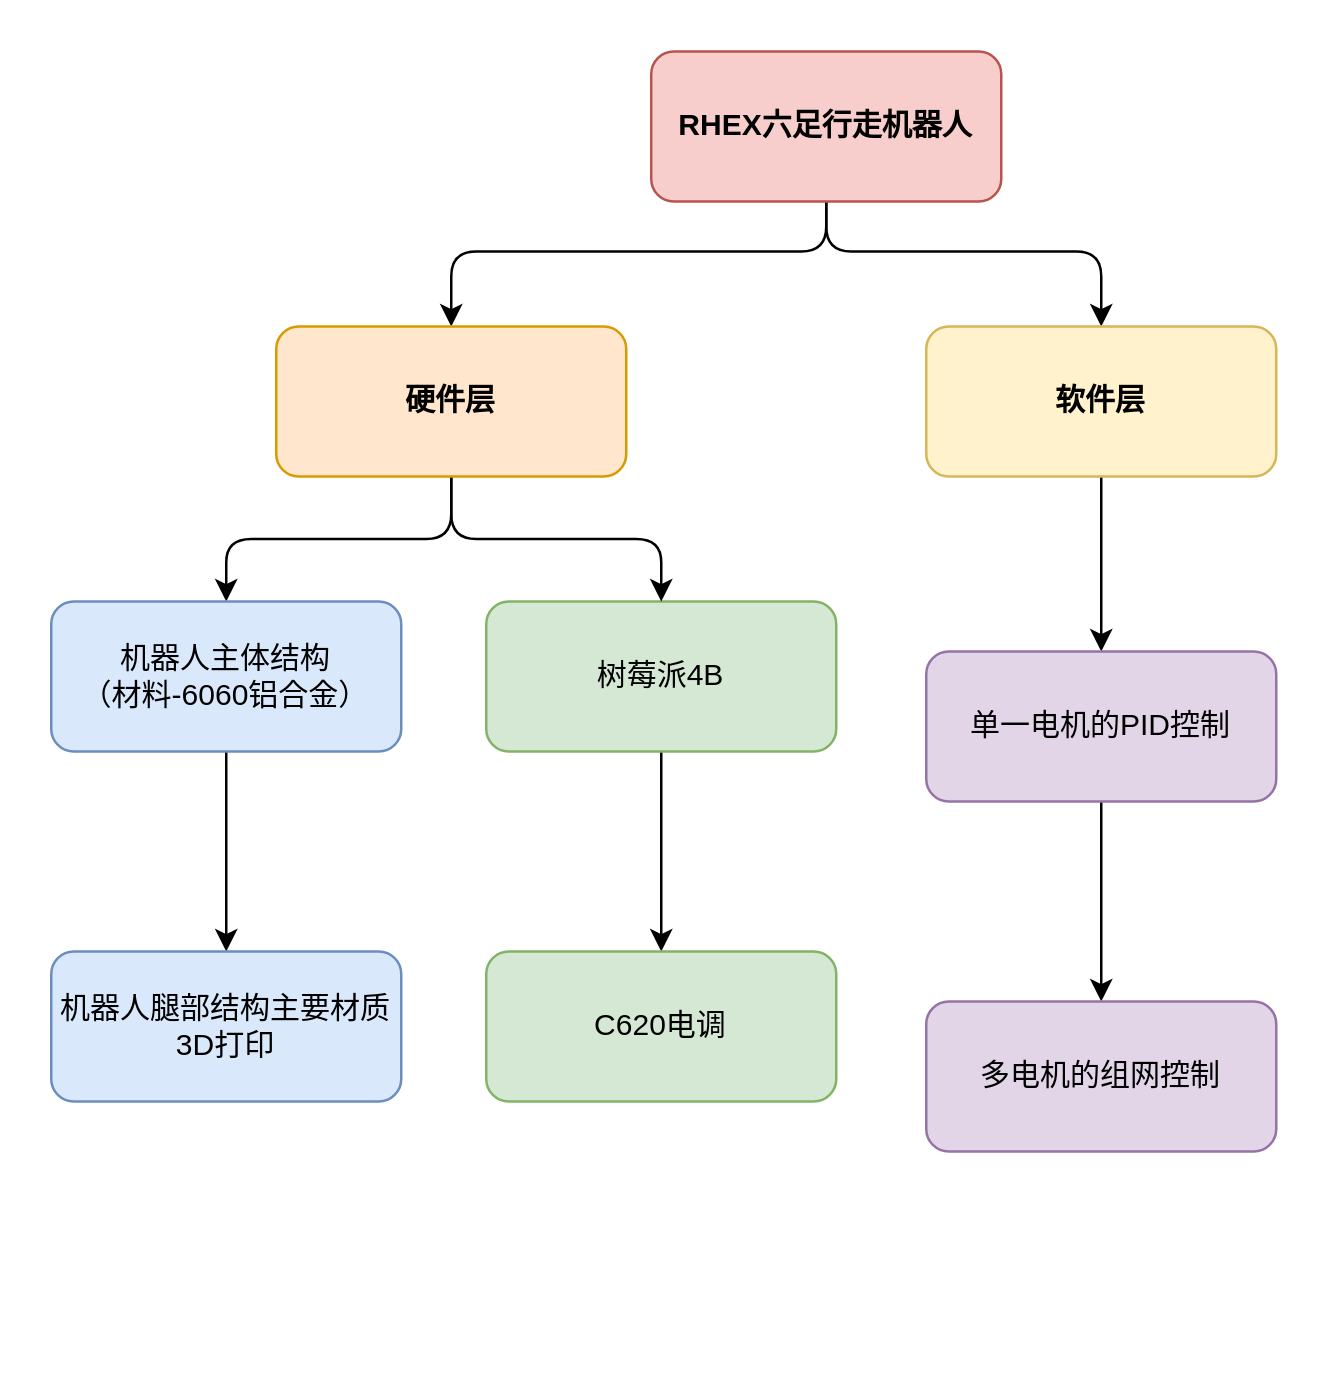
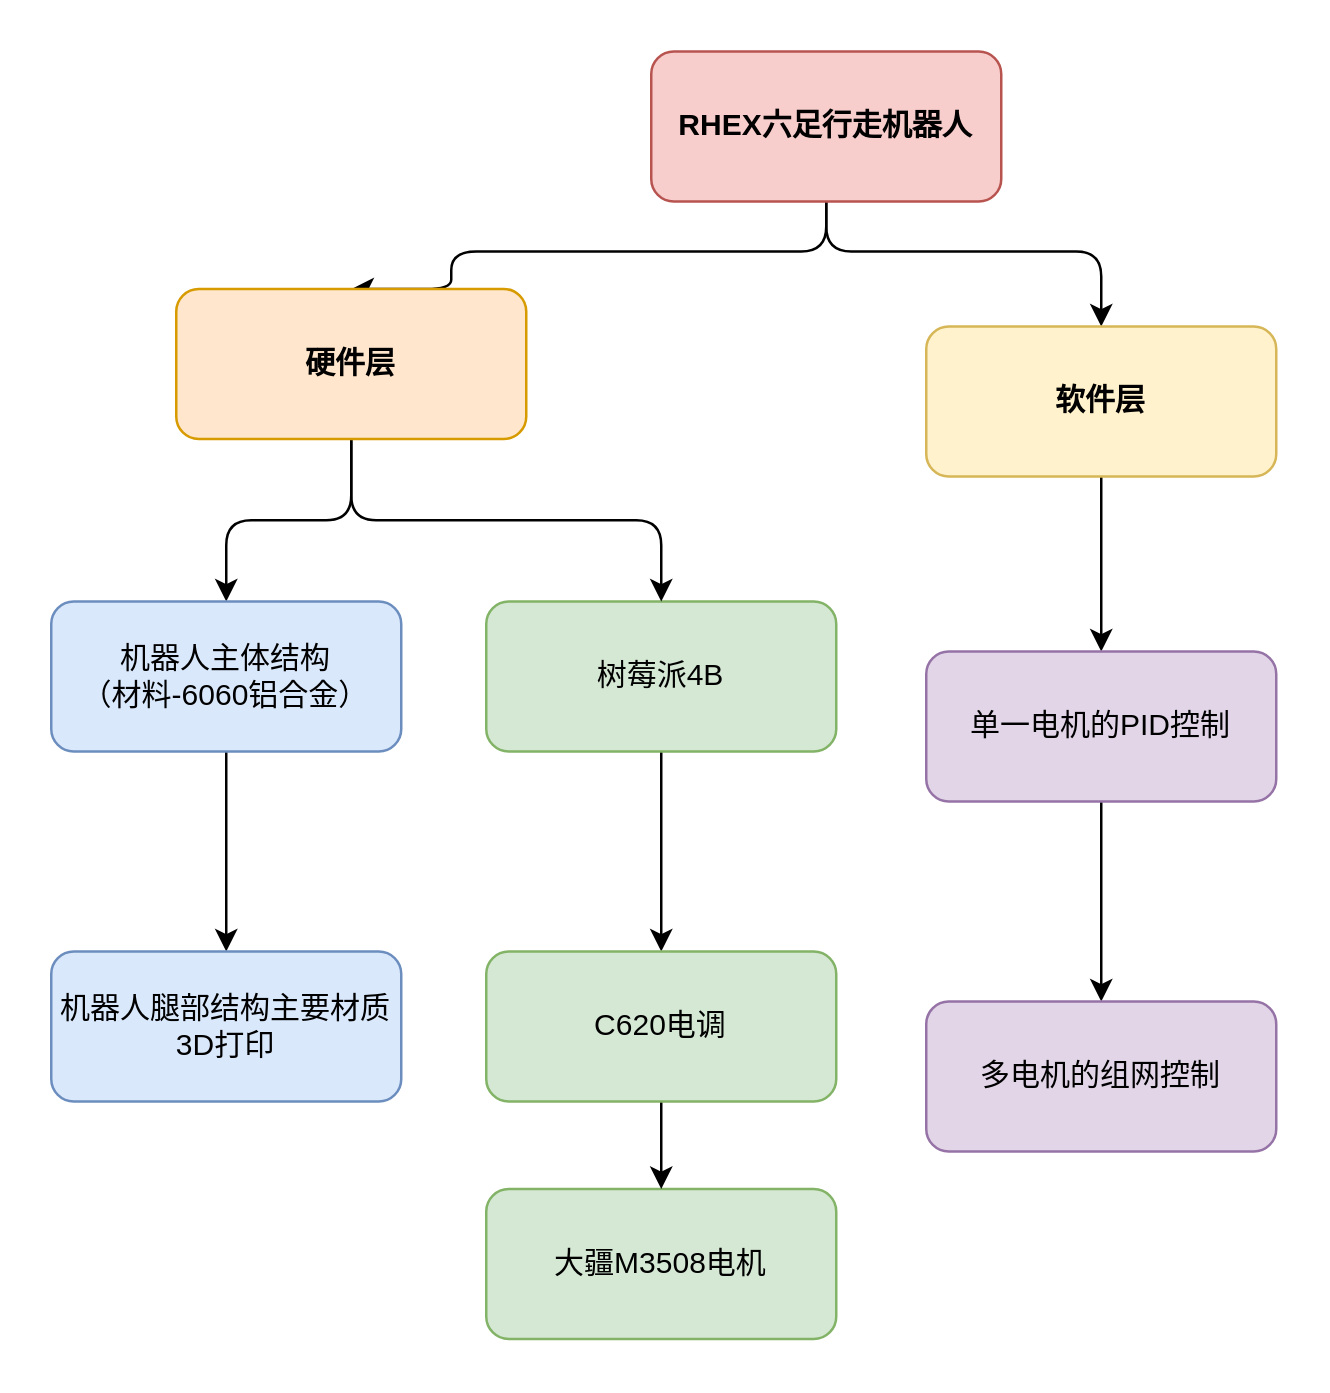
node "硬件层": moved (451, 401) -> (351, 364)
edge "C620电调" -> "大疆M3508电机": added
node "大疆M3508电机": added
